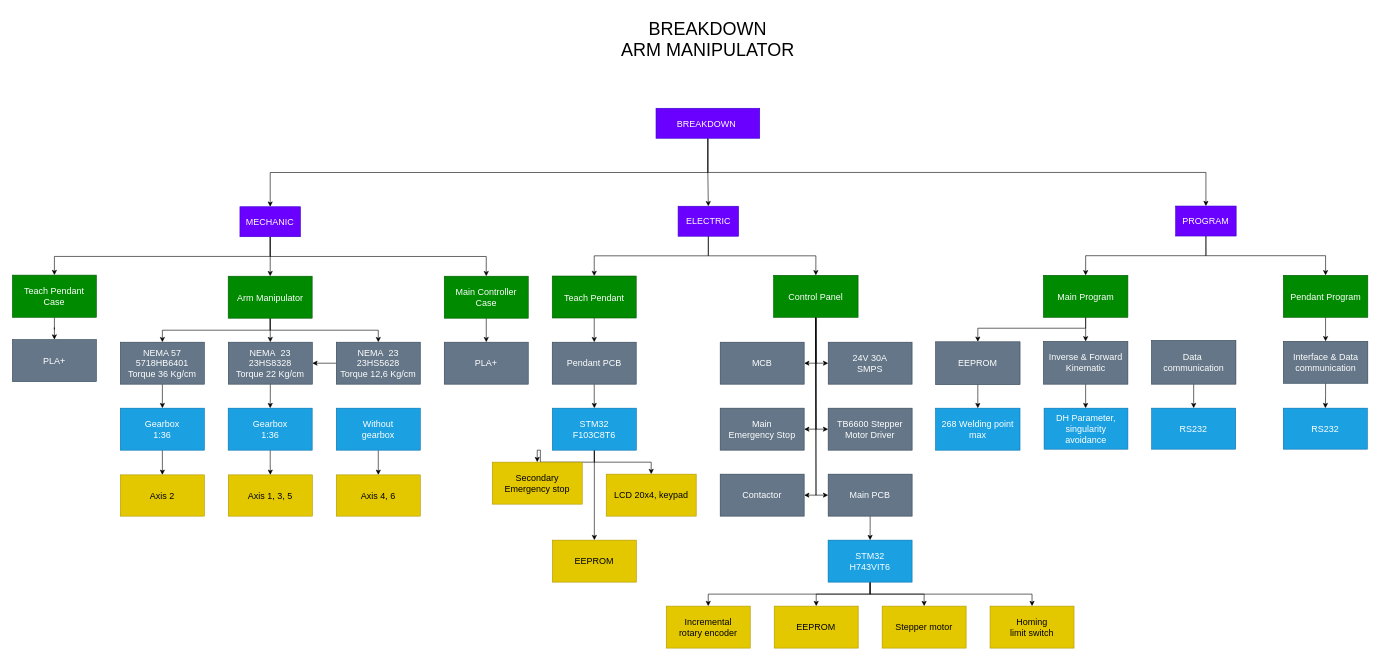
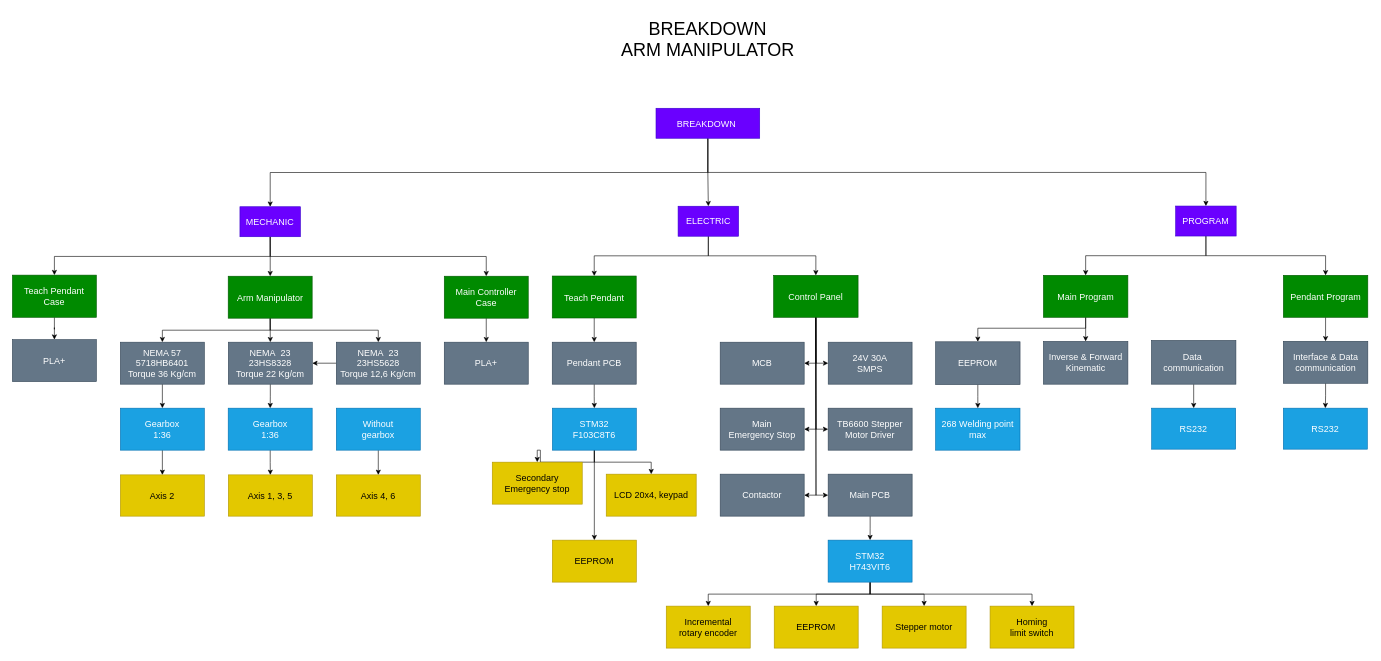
edge "Inverse & Forward Kinematic" -> "DH Parameter, singularity avoidance": removed
node "DH Parameter, singularity avoidance": removed
